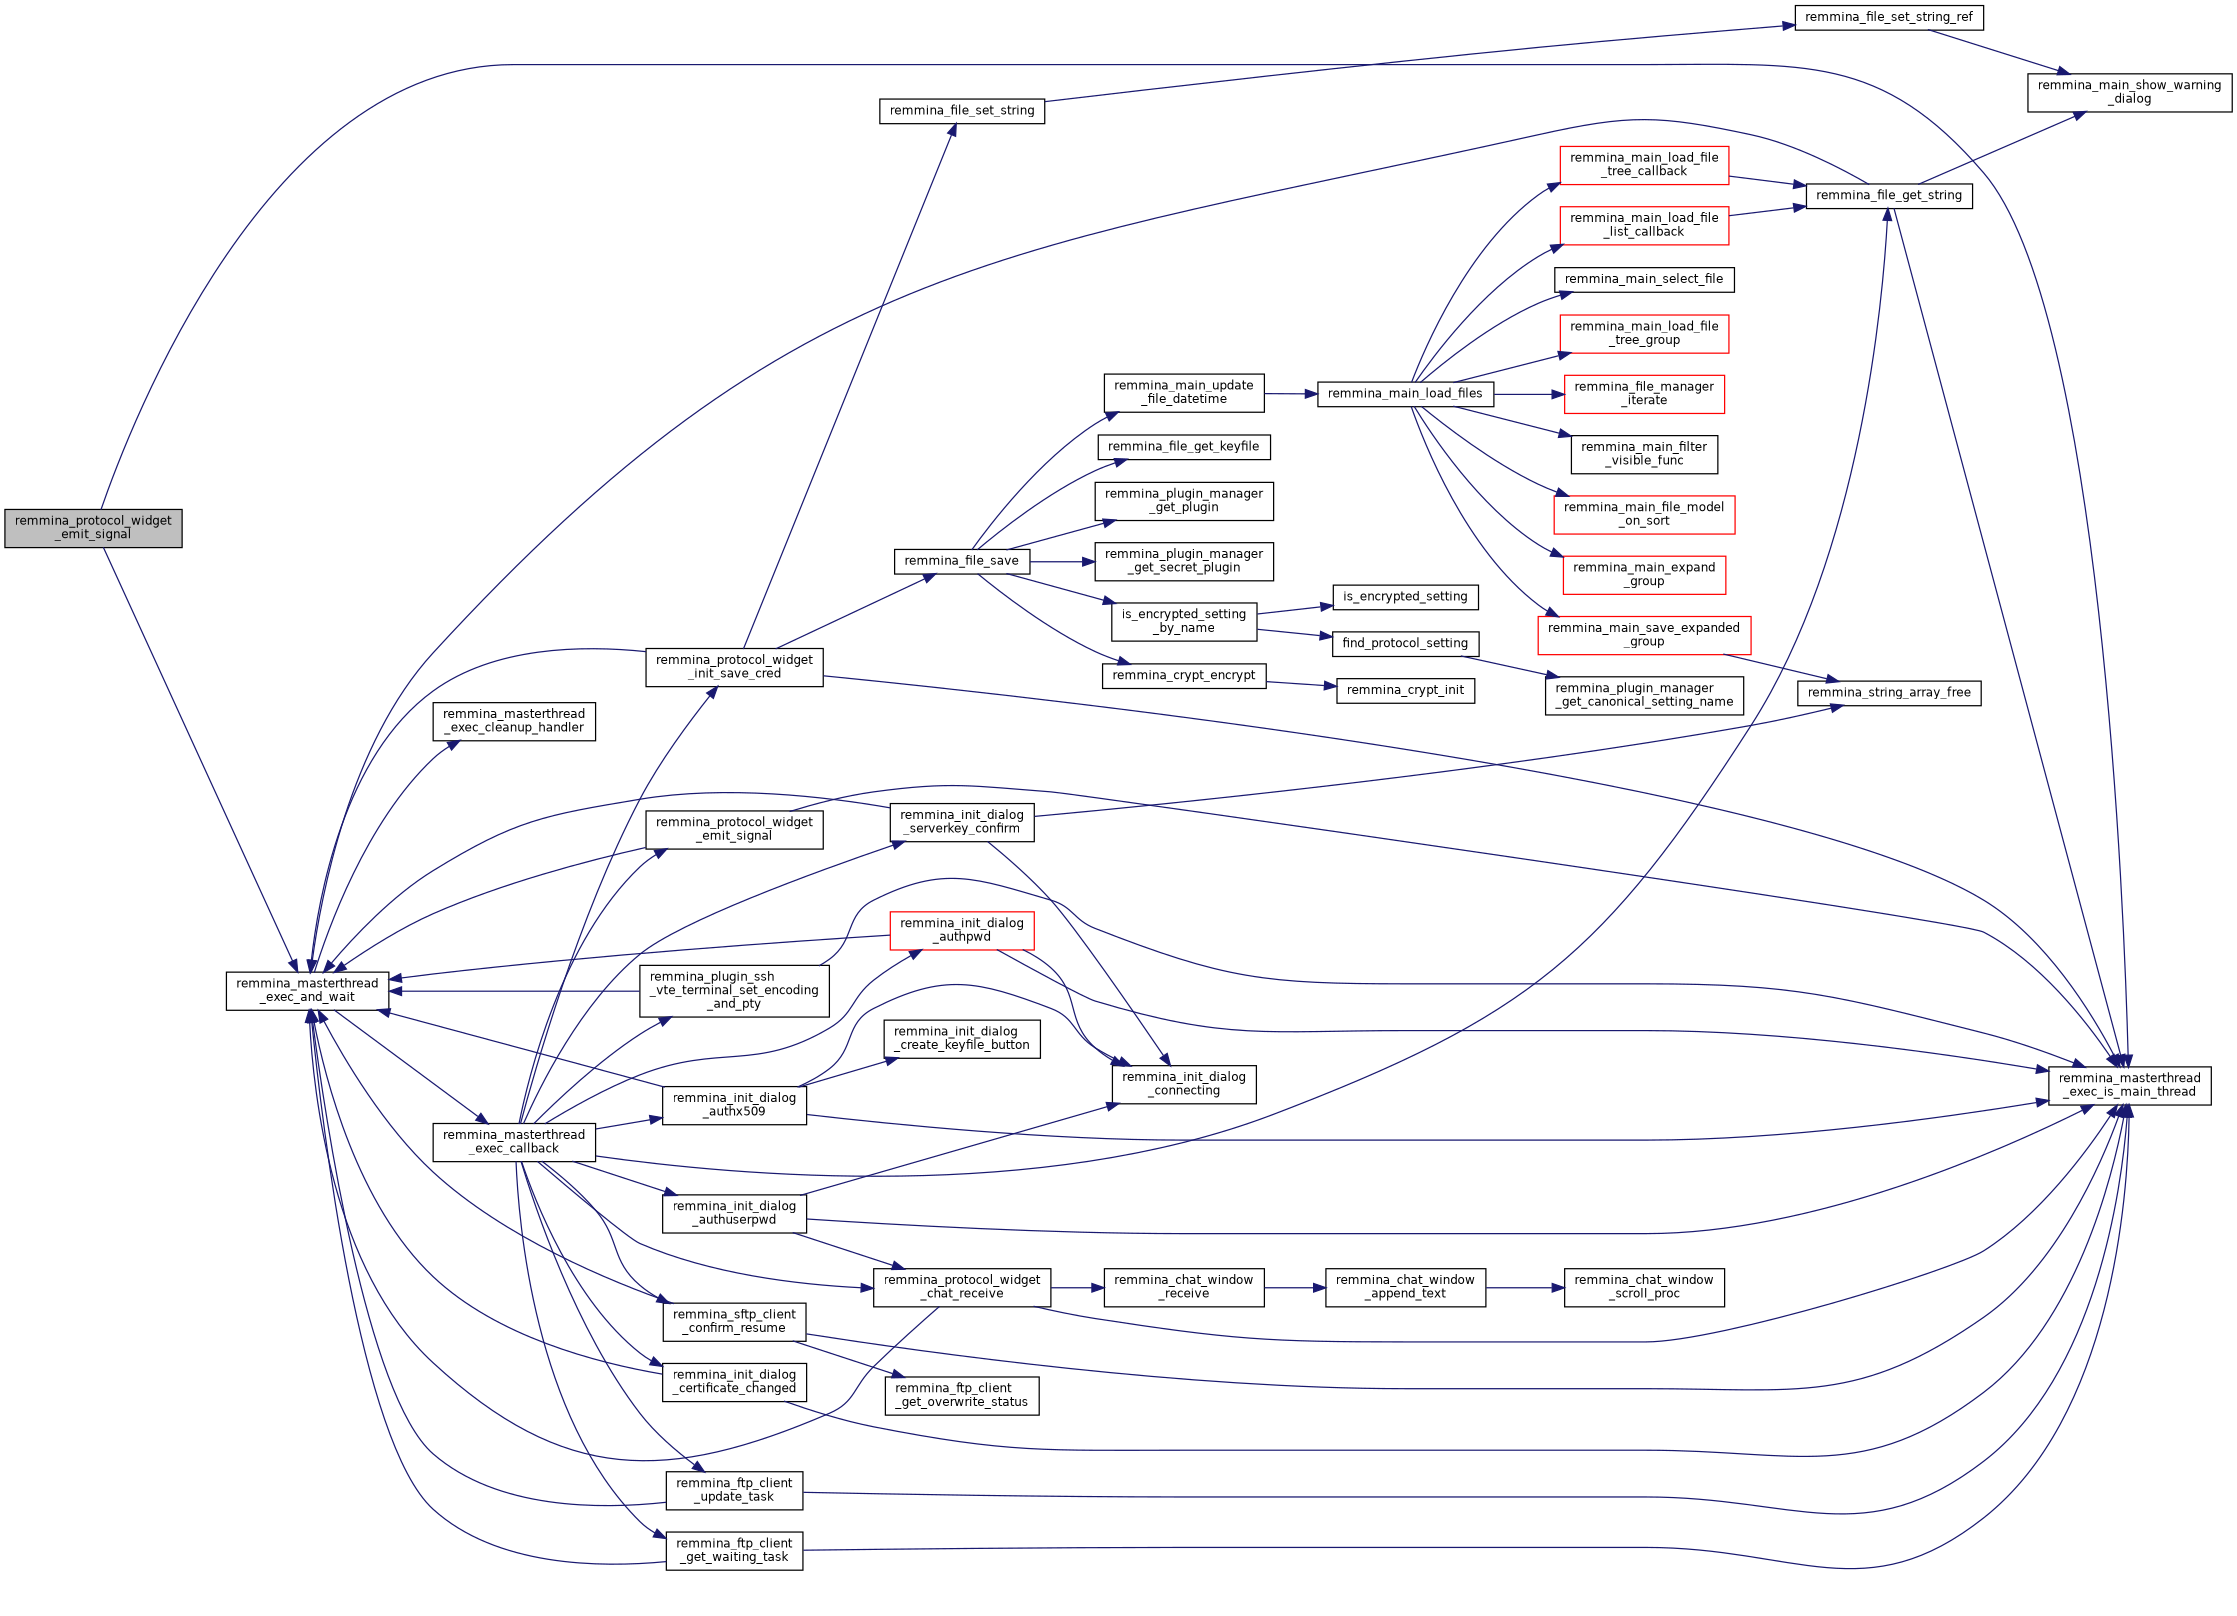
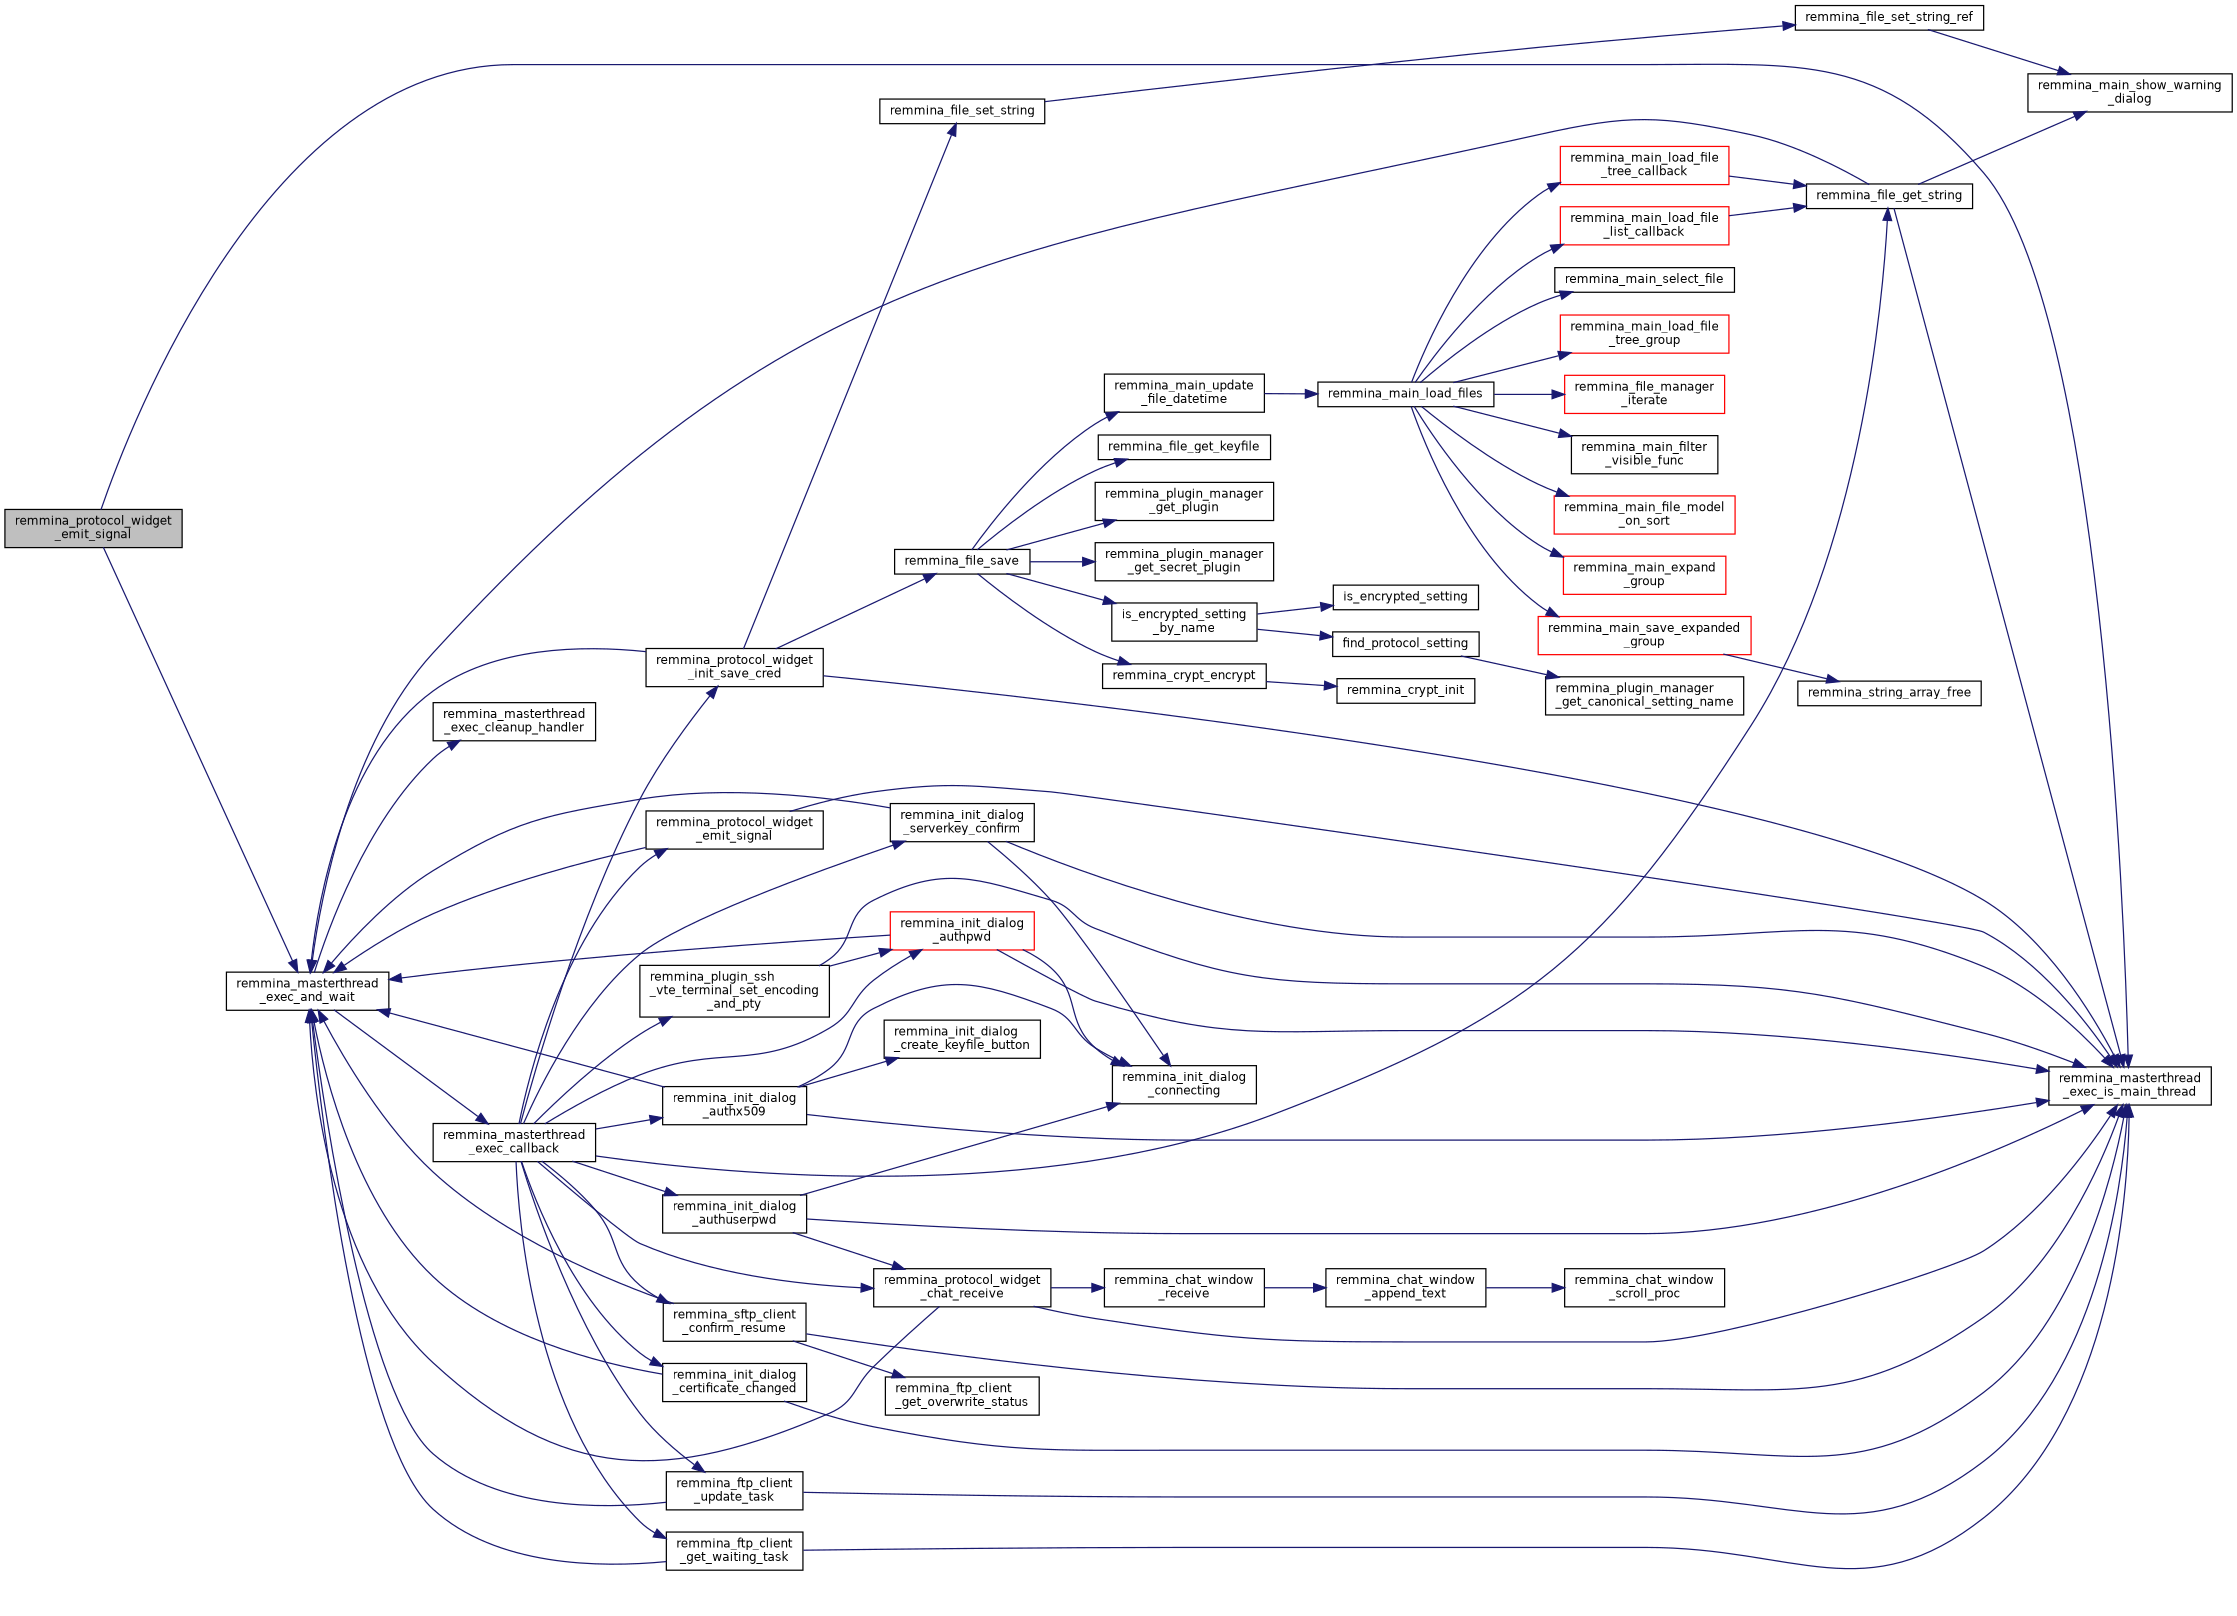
edge "remmina_init_dialog _serverkey_confirm" -> "remmina_string_array_free": now "remmina_init_dialog _serverkey_confirm" -> "remmina_masterthread _exec_is_main_thread"
edge "remmina_plugin_ssh _vte_terminal_set_encoding _and_pty" -> "remmina_masterthread _exec_and_wait": now "remmina_plugin_ssh _vte_terminal_set_encoding _and_pty" -> "remmina_init_dialog _authpwd"
